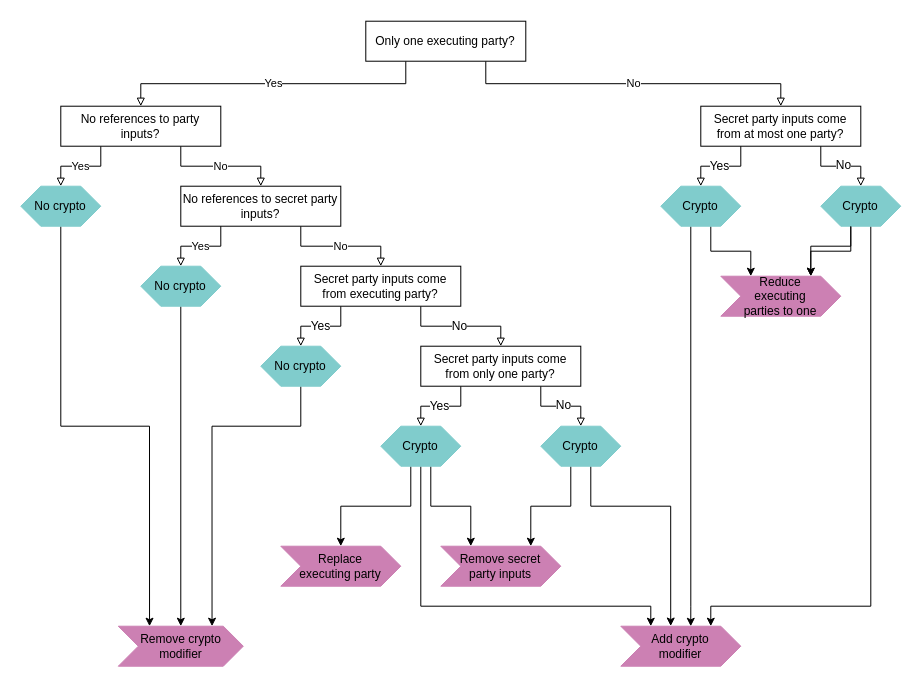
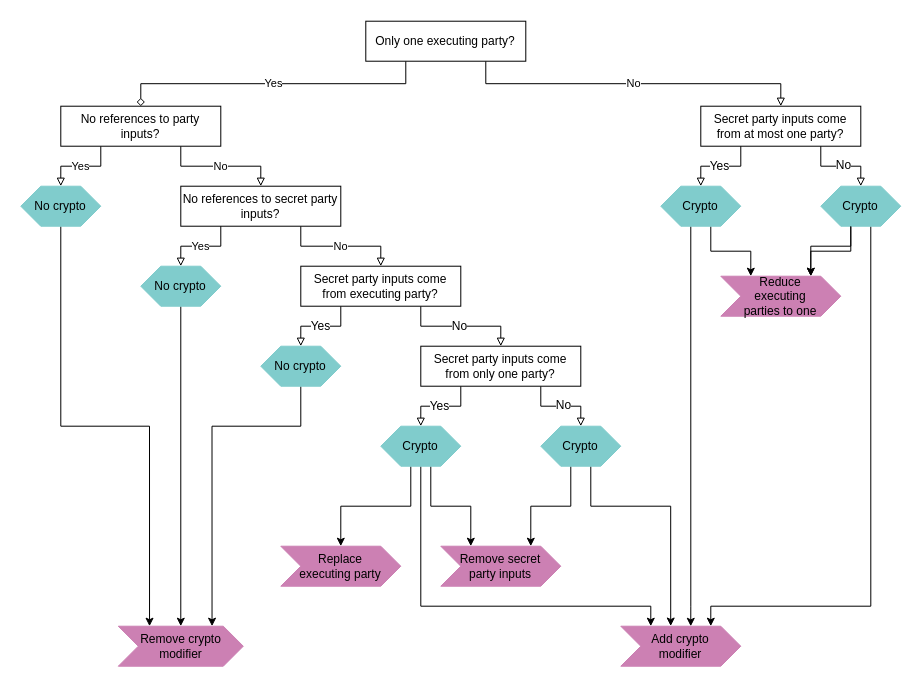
edge "Only one executing party?" -> "No references to party inputs?": arrowhead block -> diamond
